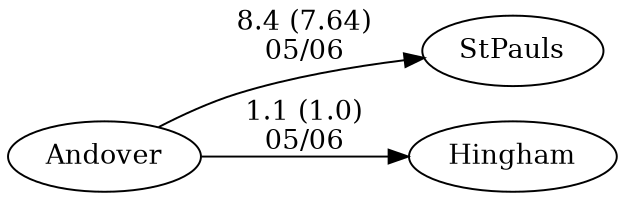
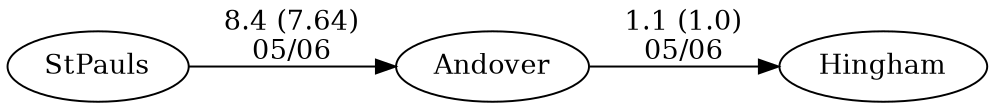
edge "Andover" -> "StPauls": reversed
